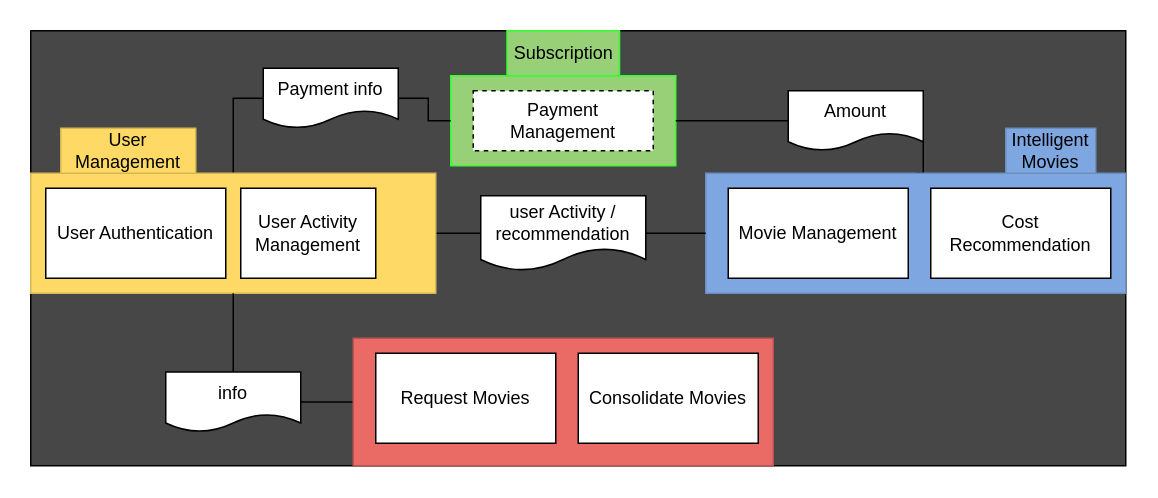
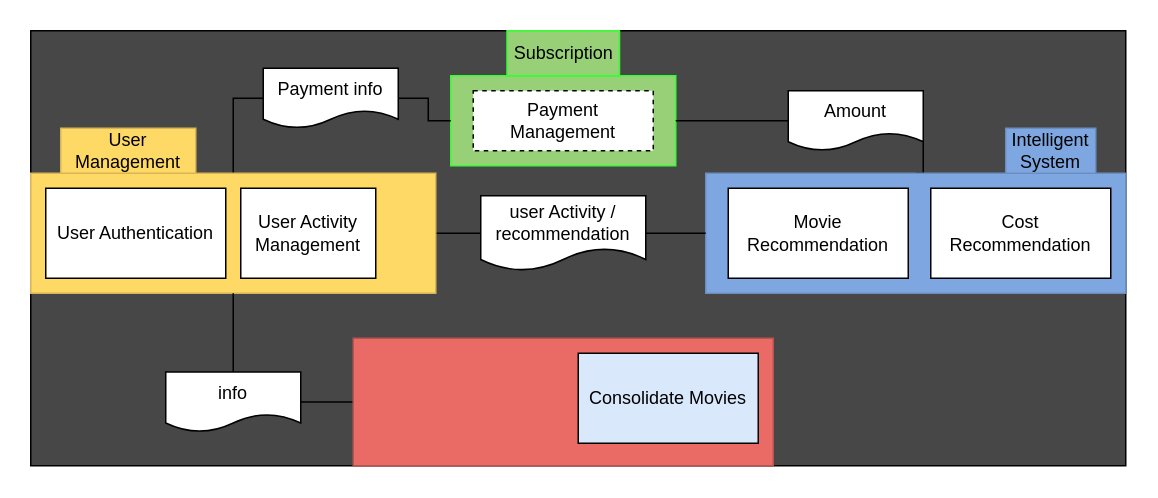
node "Intelligent Movies": label "Intelligent Movies" -> "Intelligent System"
node "Movie Management": label "Movie Management" -> "Movie Recommendation"
node "Request Movies": removed
node "Consolidate Movies": fillcolor #ffffff -> #dae8fc
